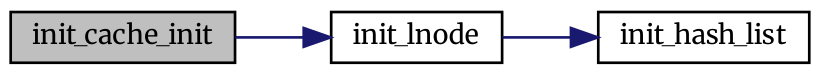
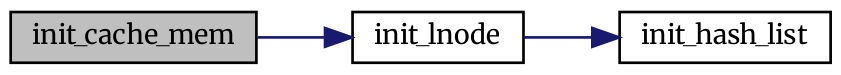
node "init_cache_init": label "init_cache_init" -> "init_cache_mem"
